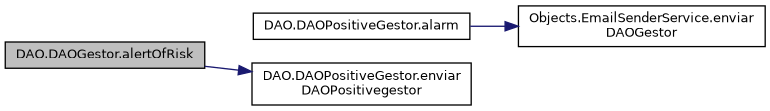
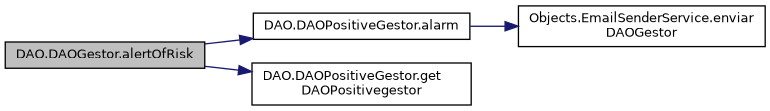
edge "DAO.DAOGestor.alertOfRisk" -> "DAO.DAOPositiveGestor.alarm": added
node "DAO.DAOPositiveGestor.enviar DAOPositivegestor": label "DAO.DAOPositiveGestor.enviar DAOPositivegestor" -> "DAO.DAOPositiveGestor.get DAOPositivegestor"
